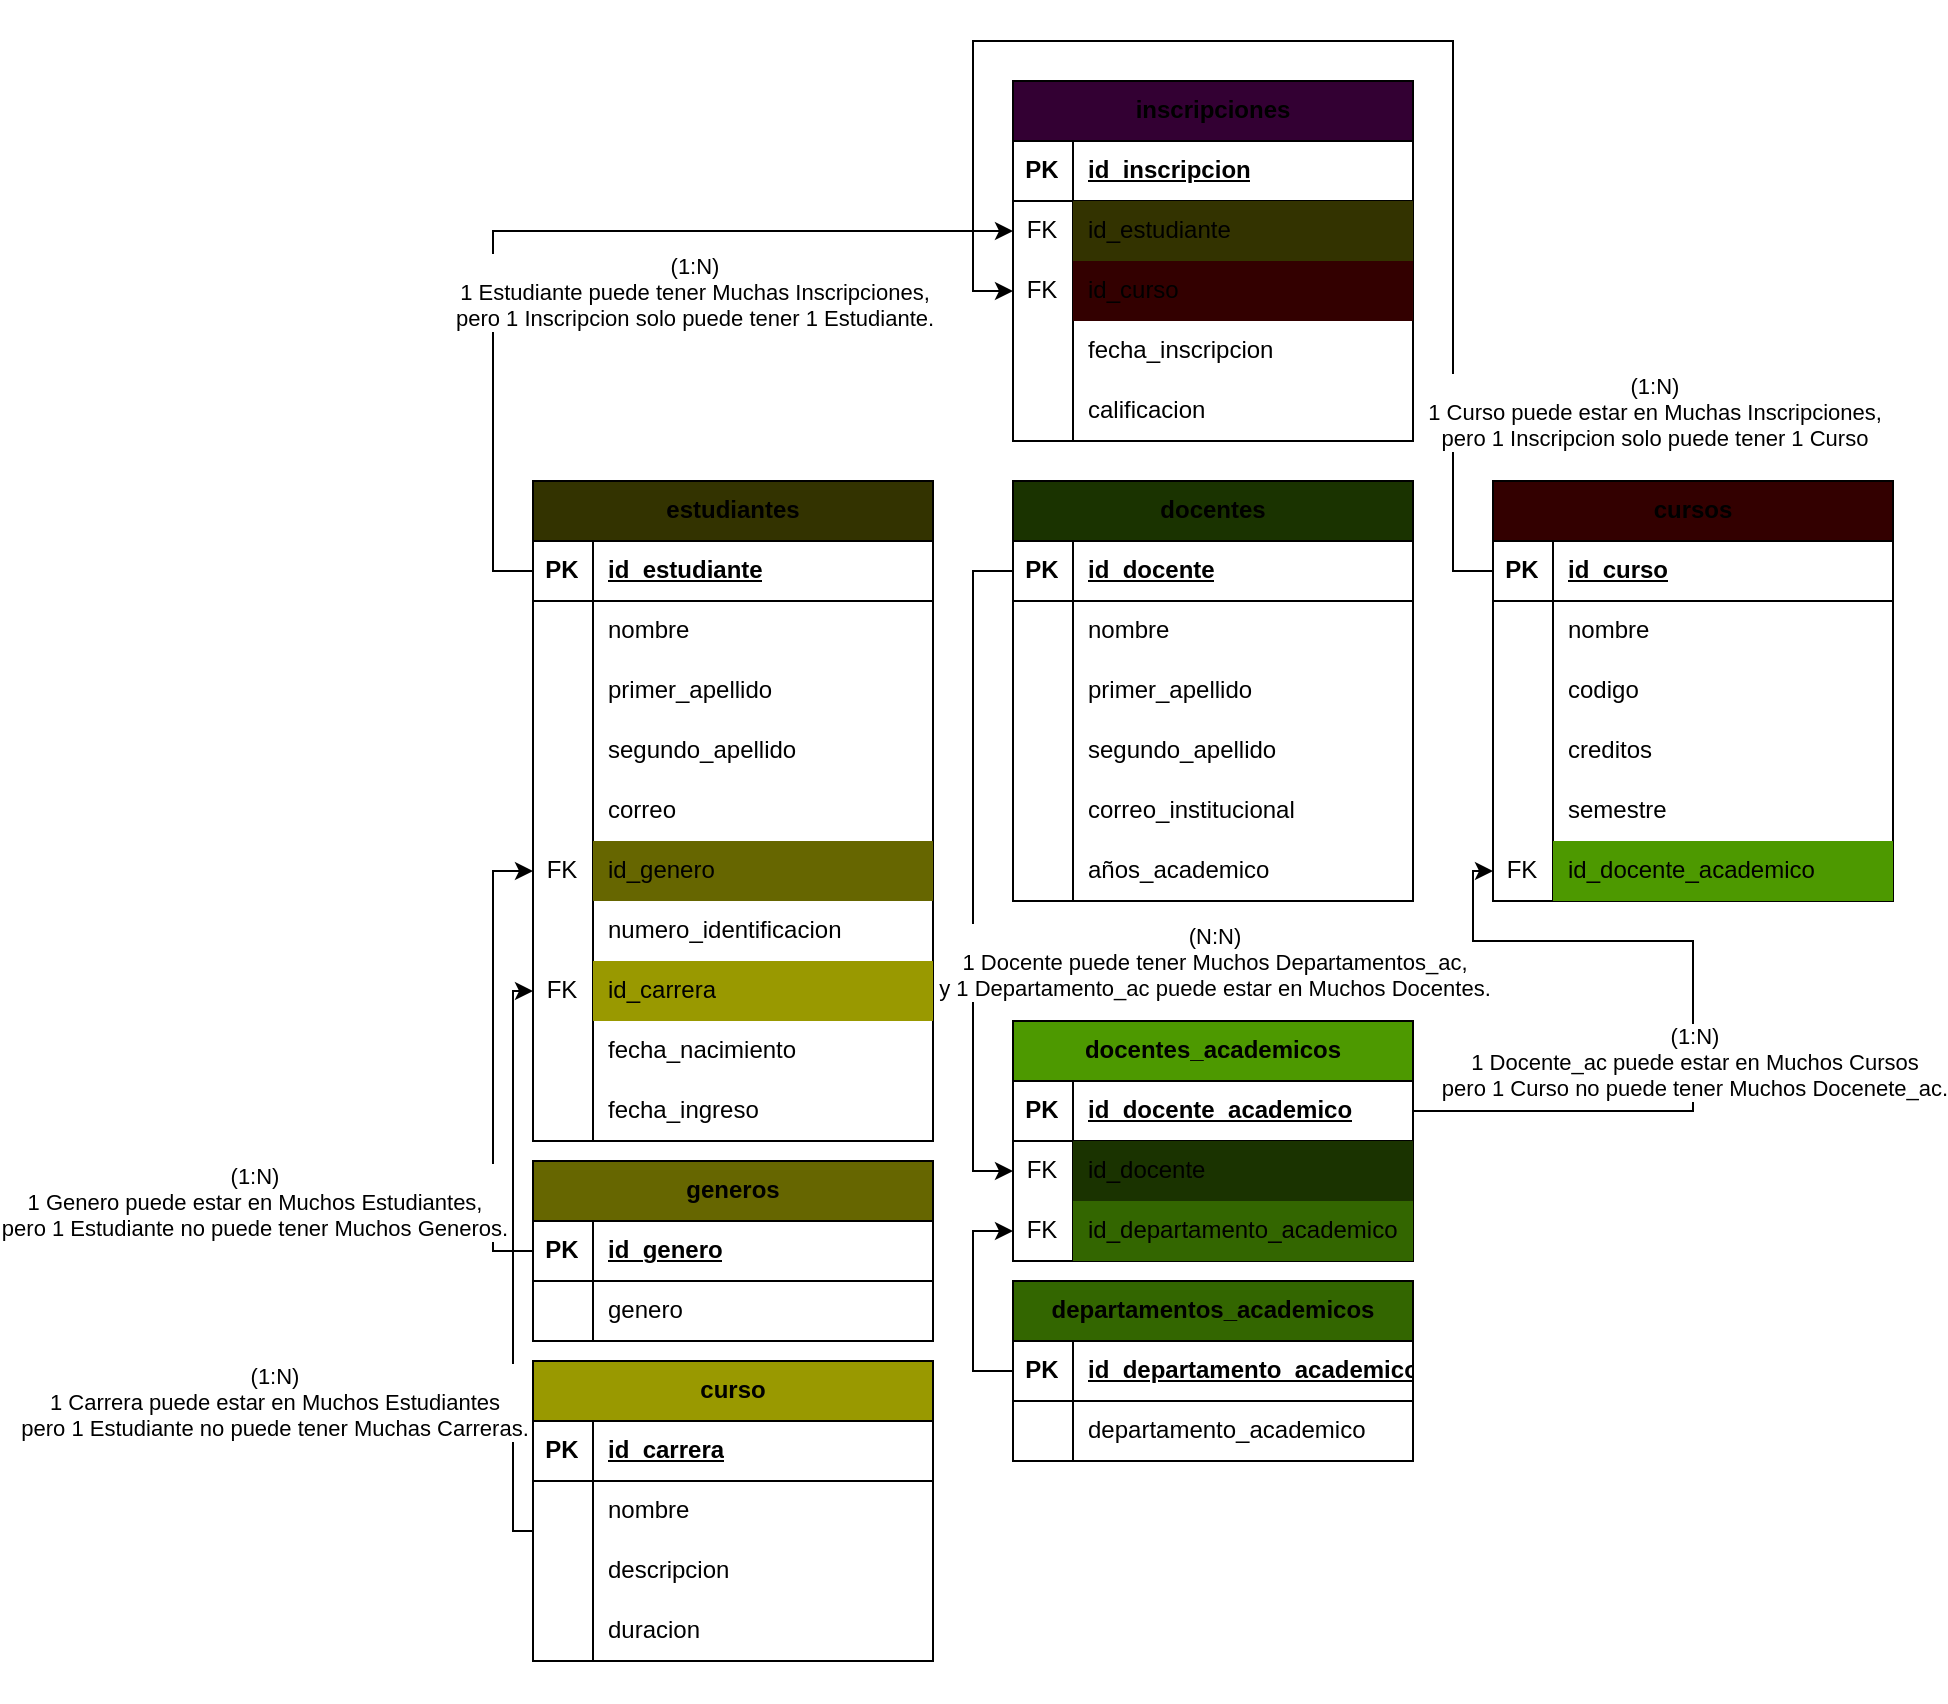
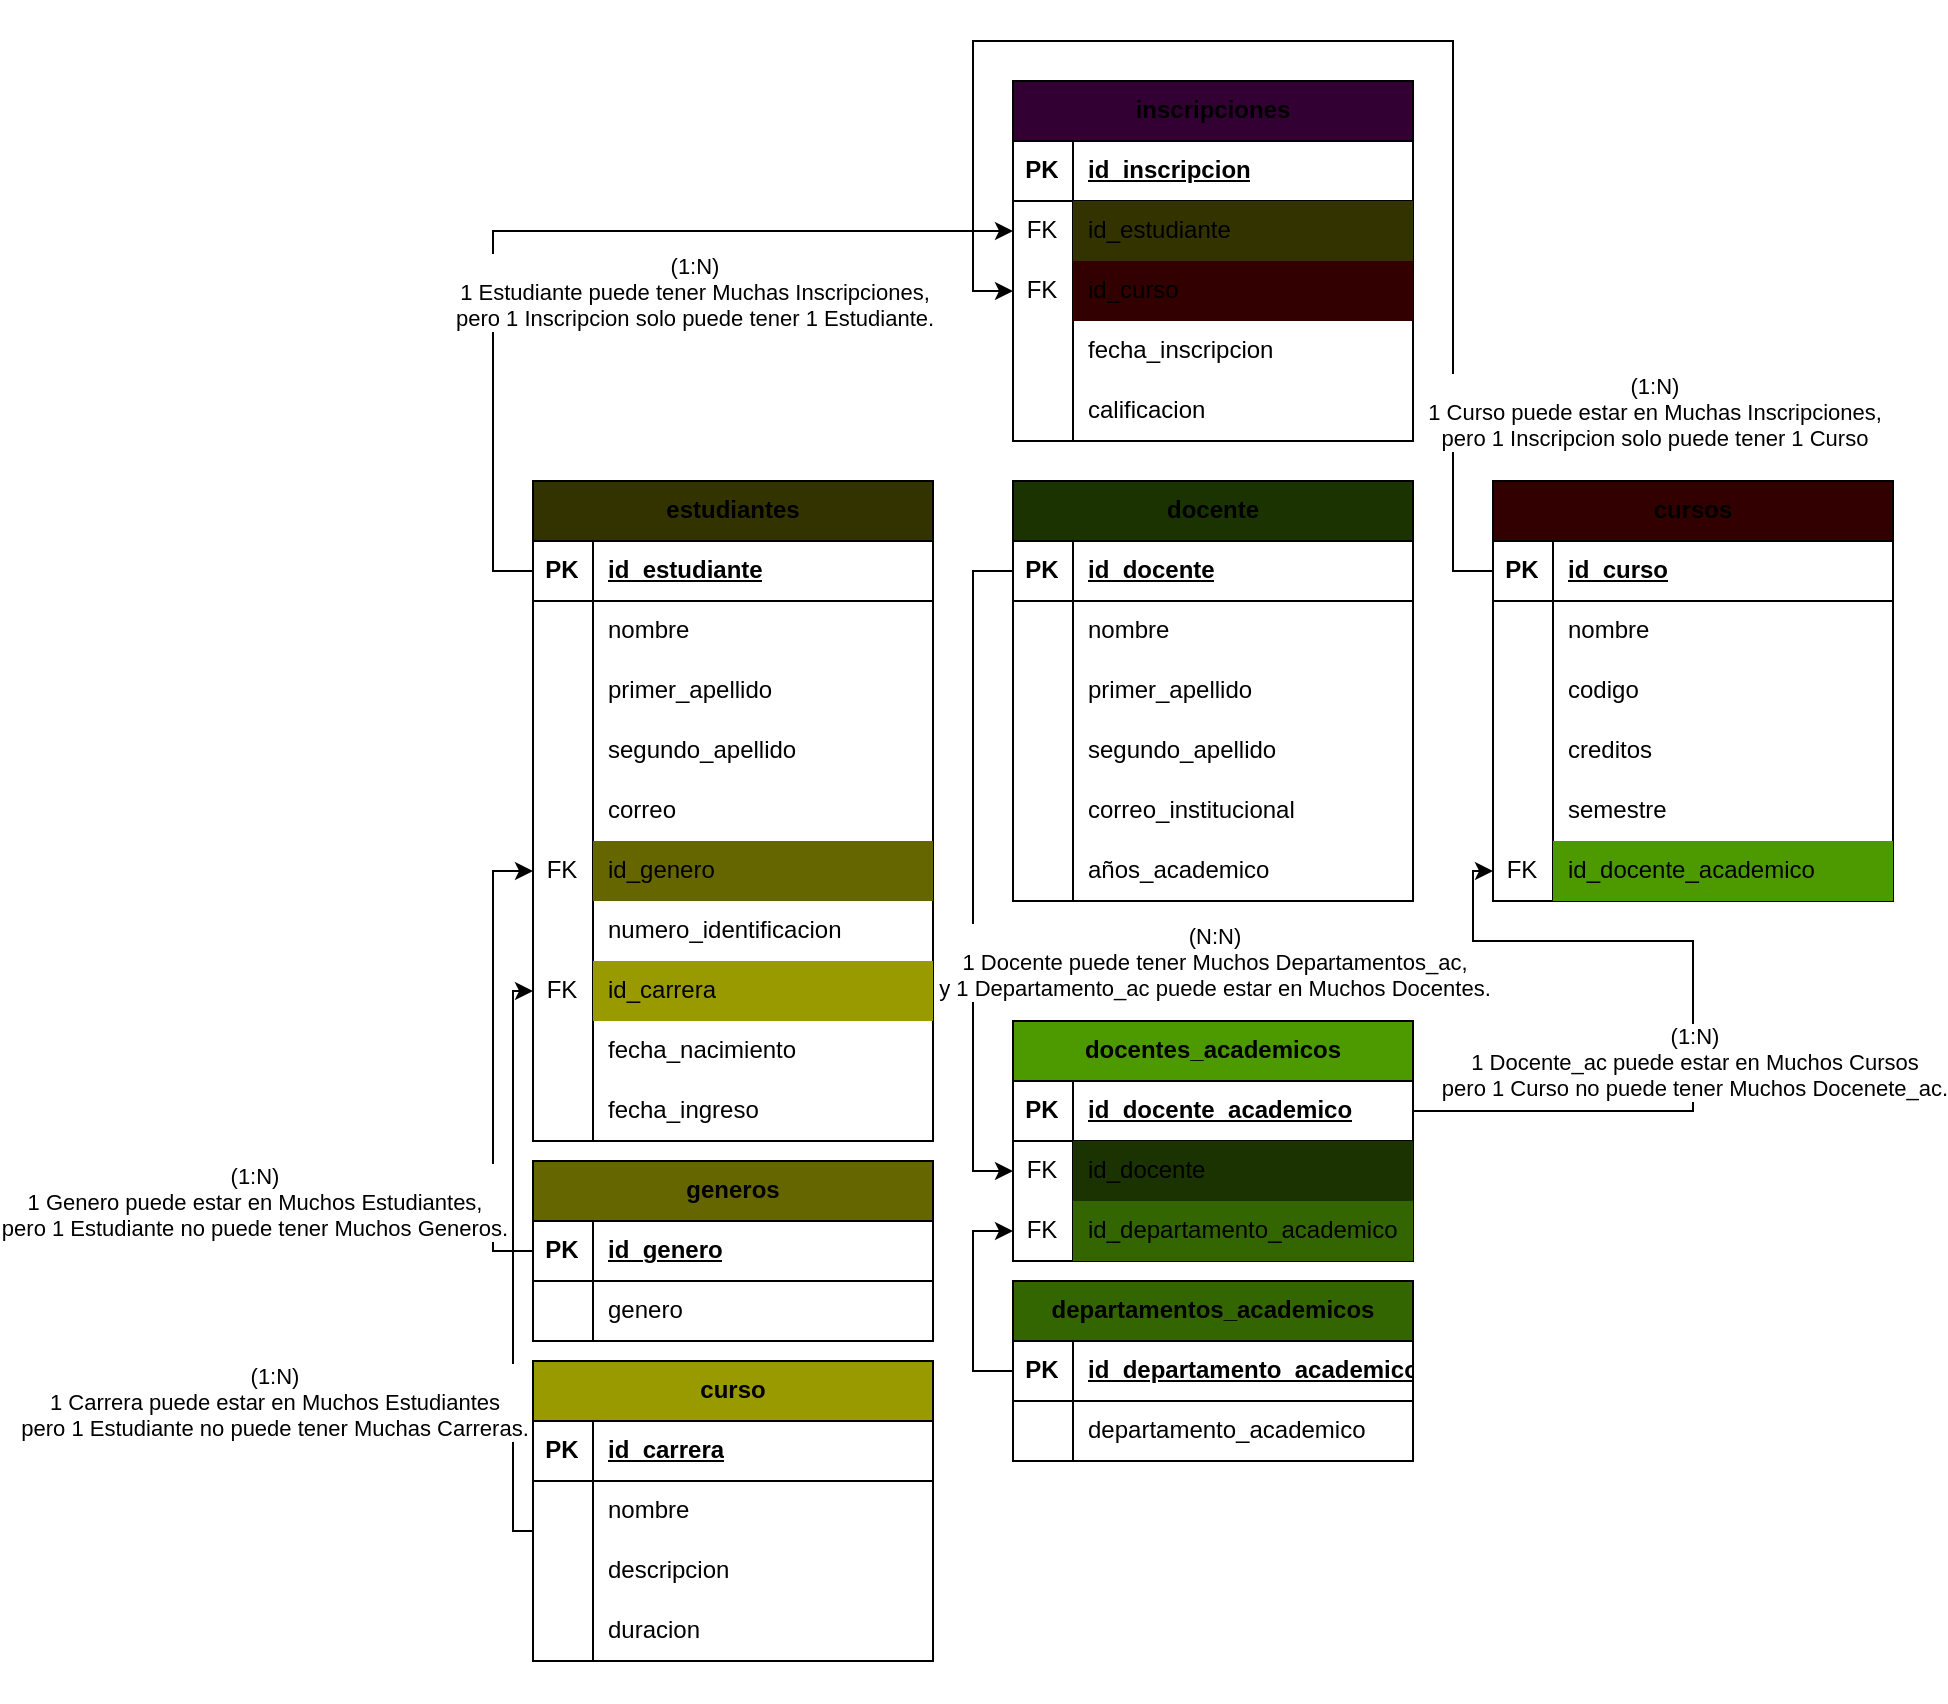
node "docentes": label "docentes" -> "docente"
